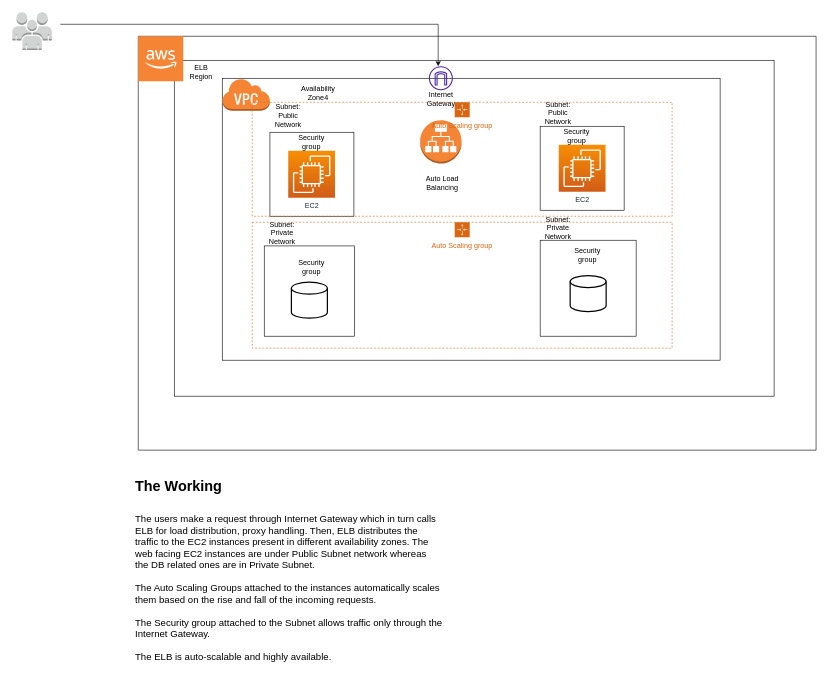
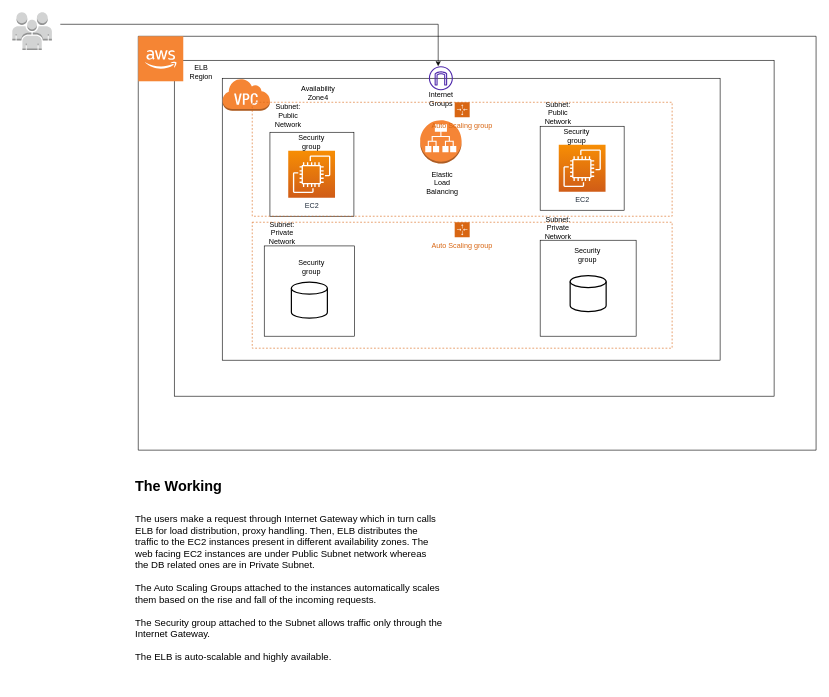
node "Internet Gateway": label "Internet Gateway" -> "Internet Groups"
node "Auto Load Balancing": label "Auto Load Balancing" -> "Elastic Load Balancing"
